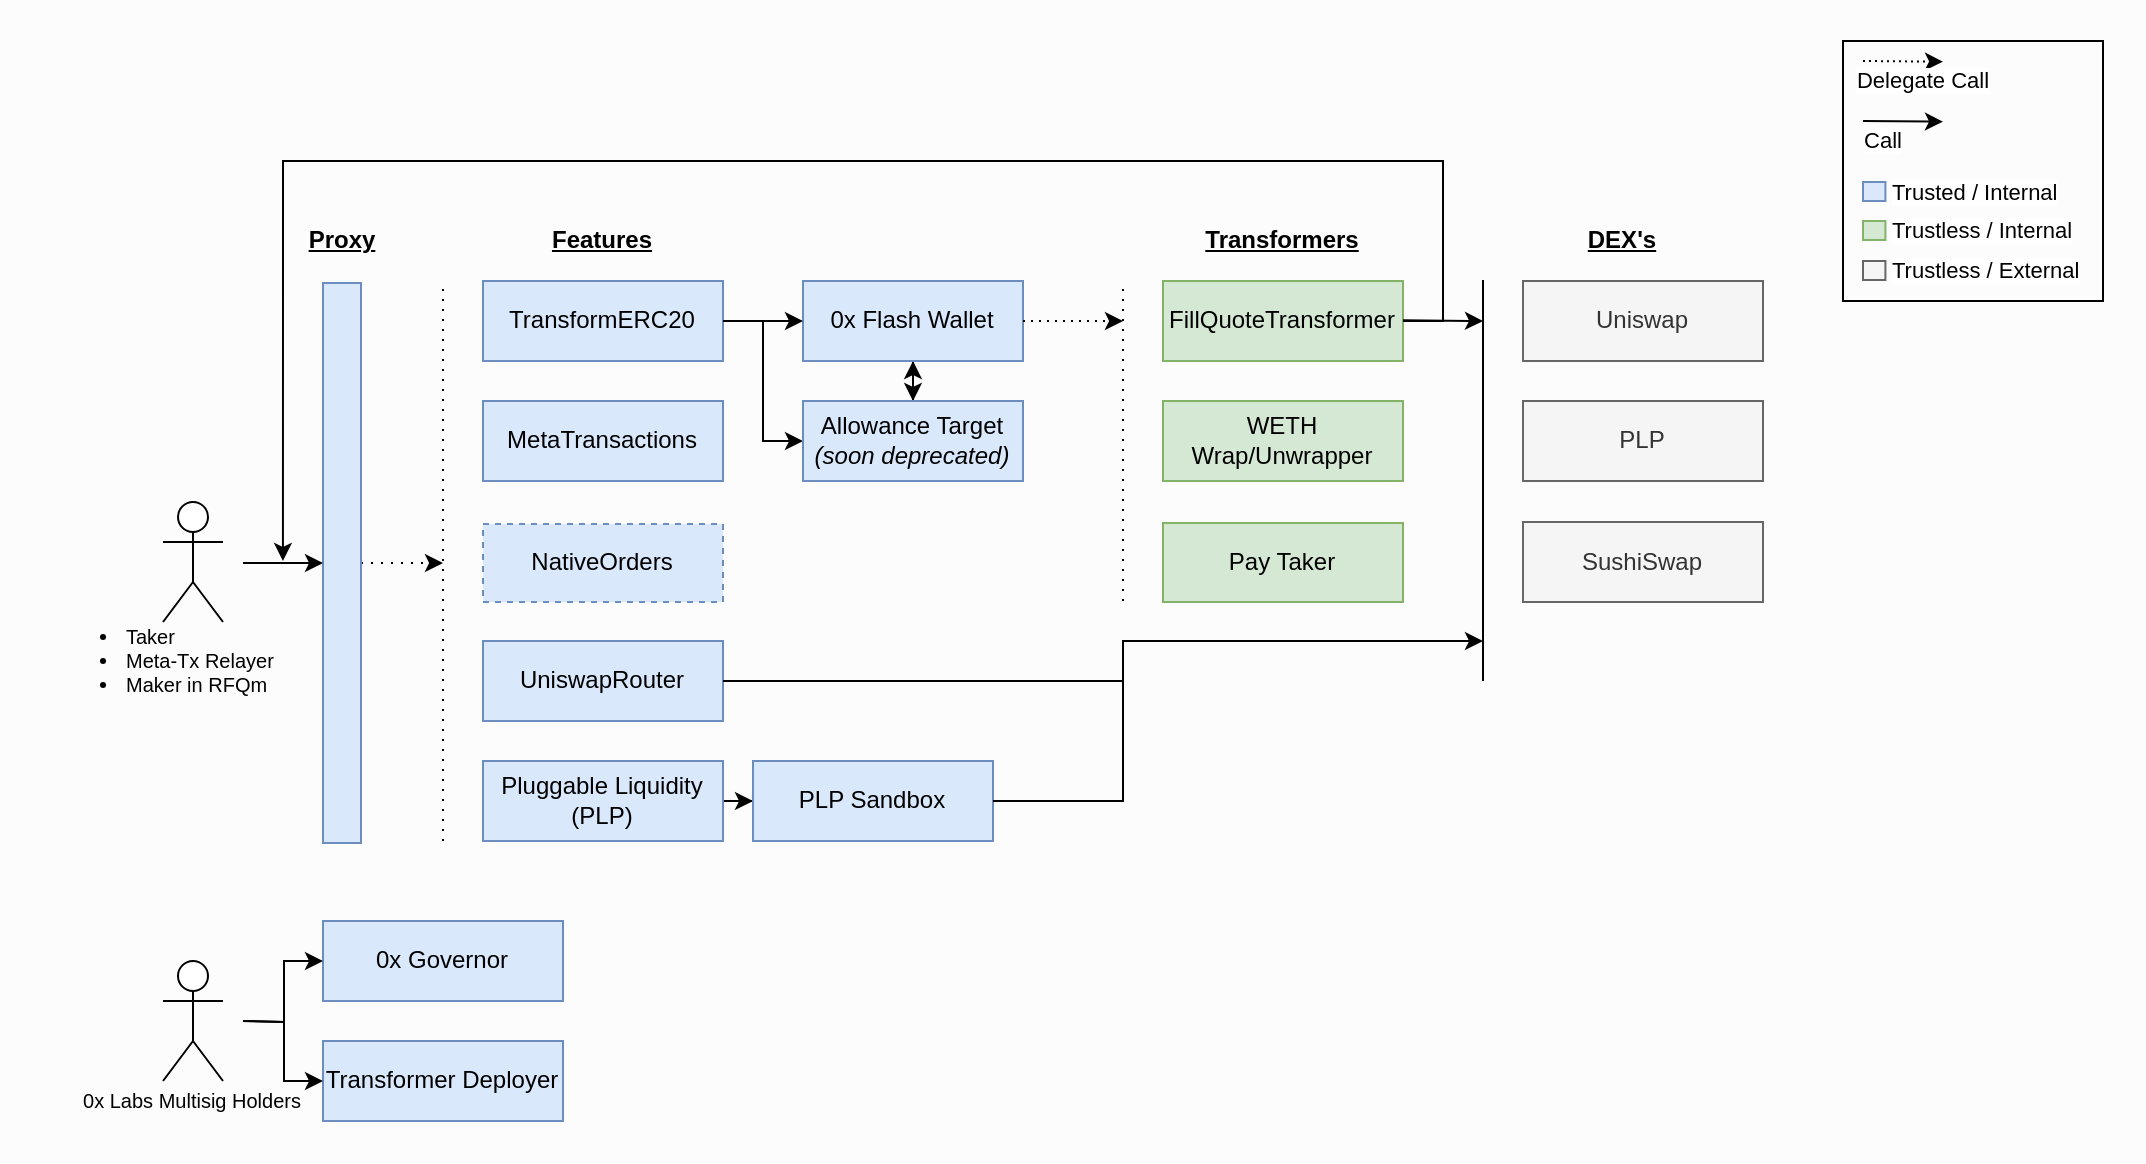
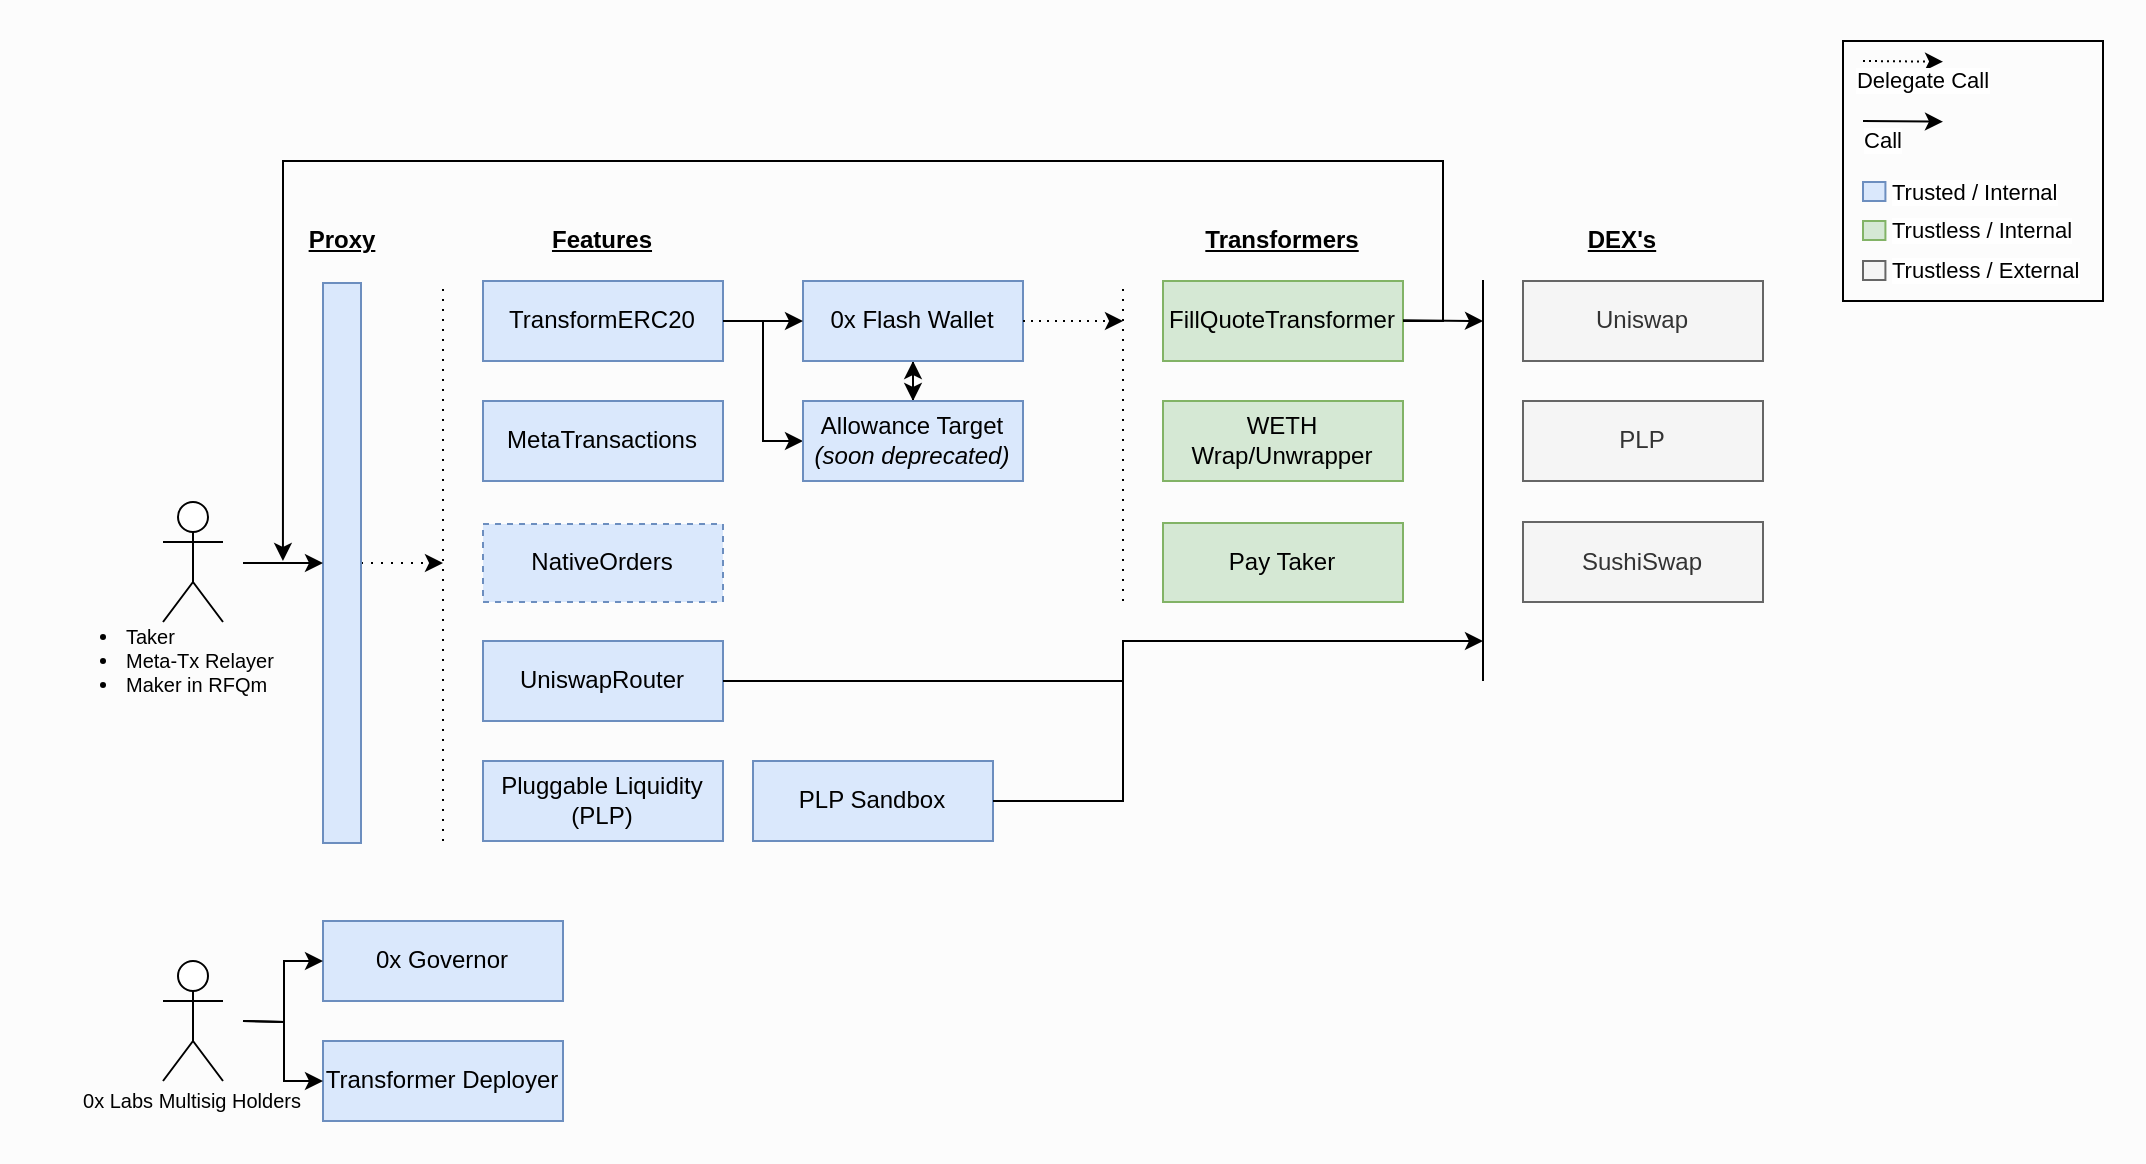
edge "Pluggable Liquidity (PLP)" -> "PLP Sandbox": removed
